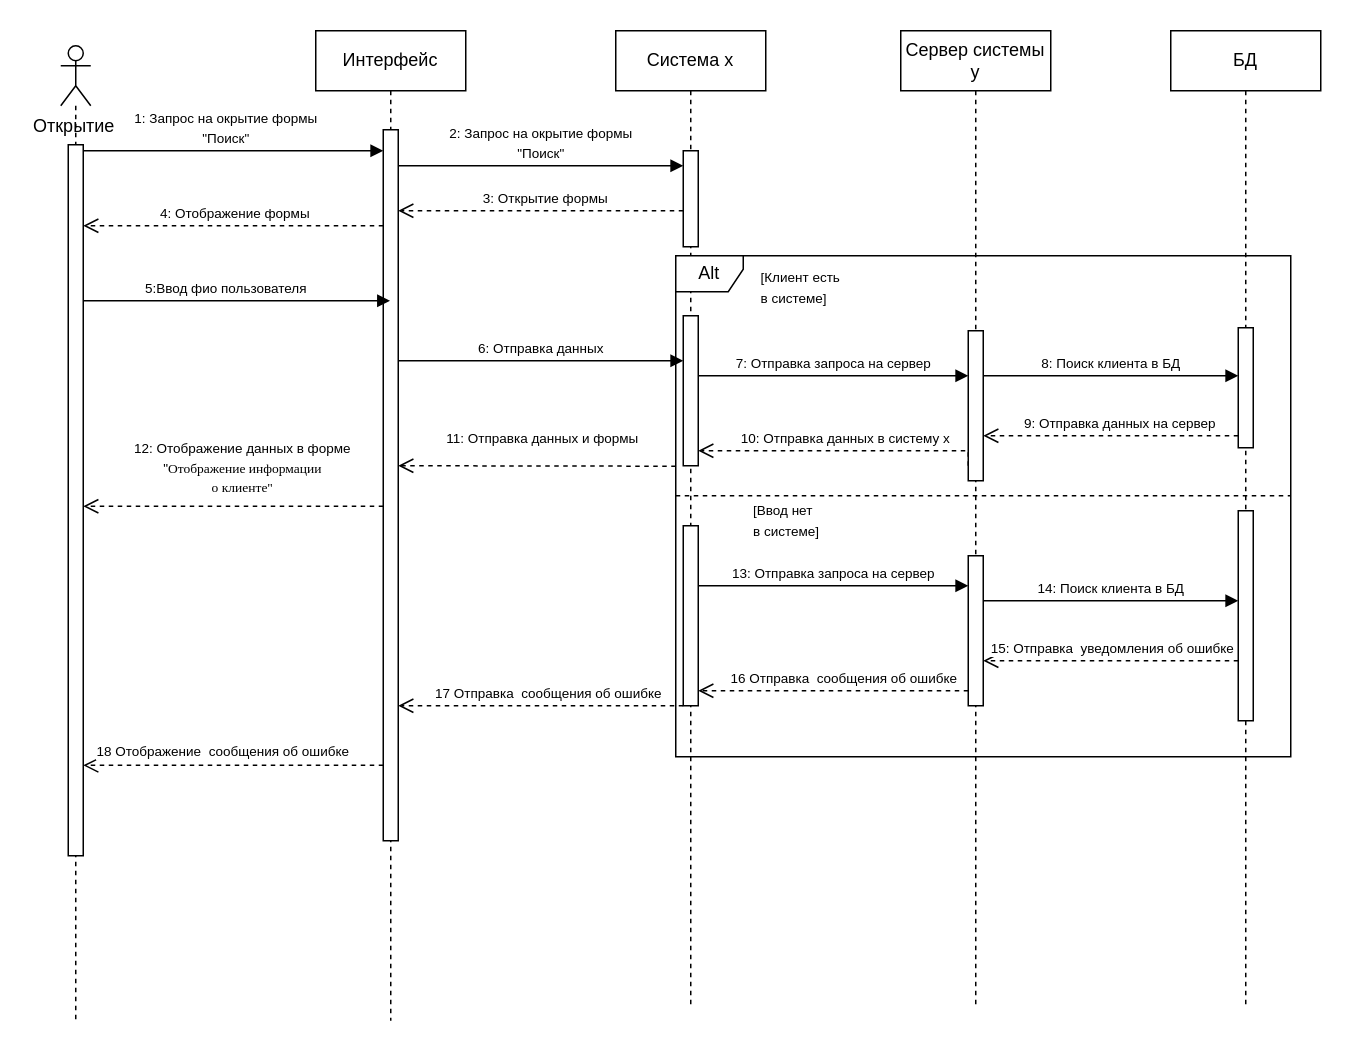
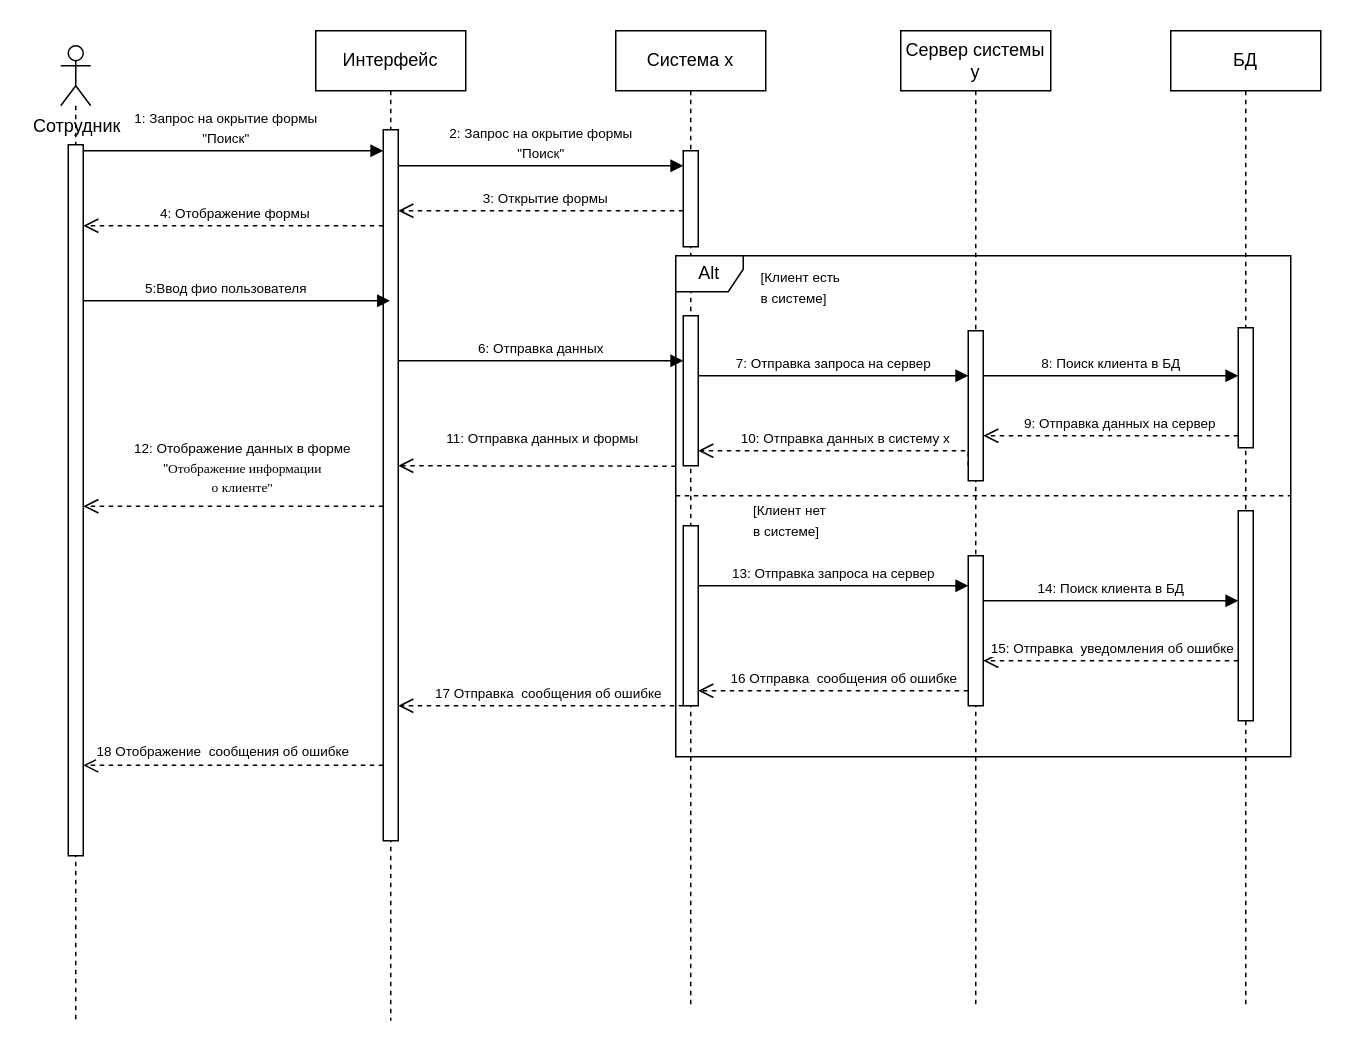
node "Открытие": label "Открытие" -> "Сотрудник"
node "[Ввод нет в системе]": label "[Ввод нет в системе]" -> "[Клиент нет в системе]"
